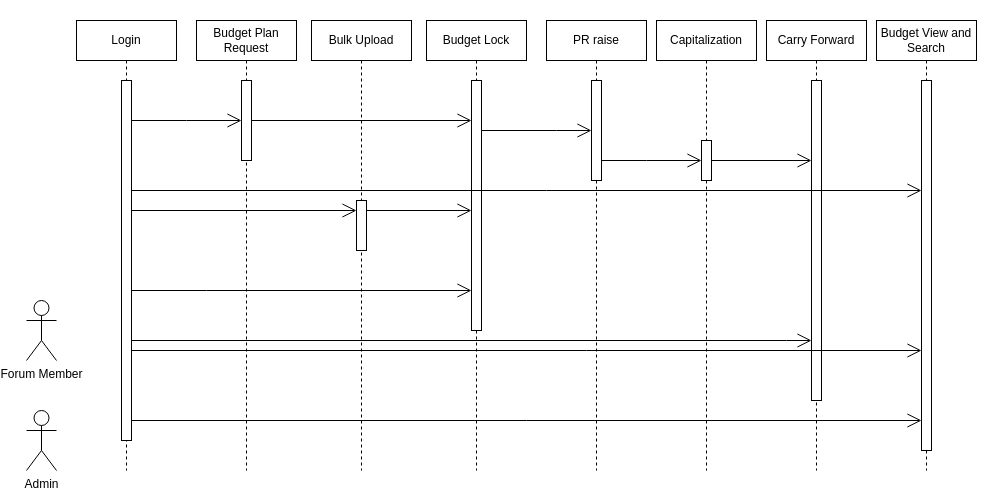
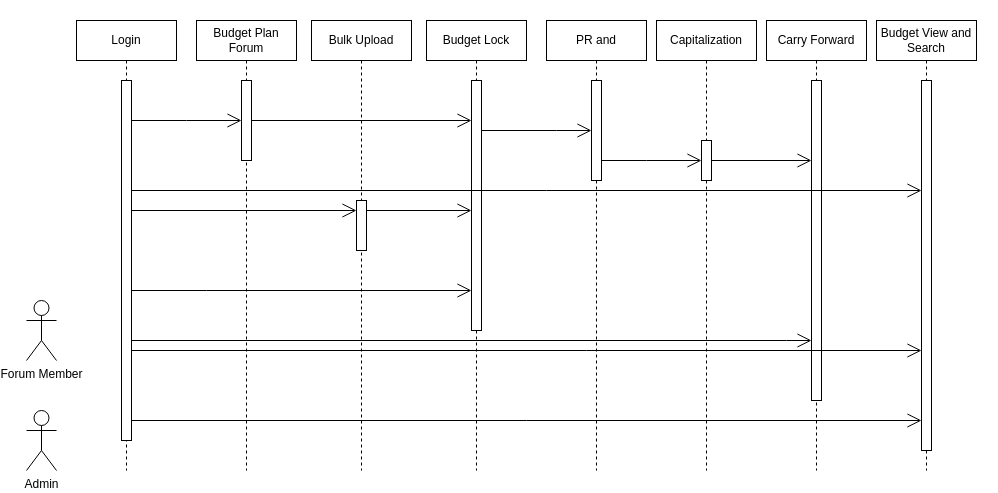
node "Budget Plan Request": label "Budget Plan Request" -> "Budget Plan Forum"
node "PR raise": label "PR raise" -> "PR and"
